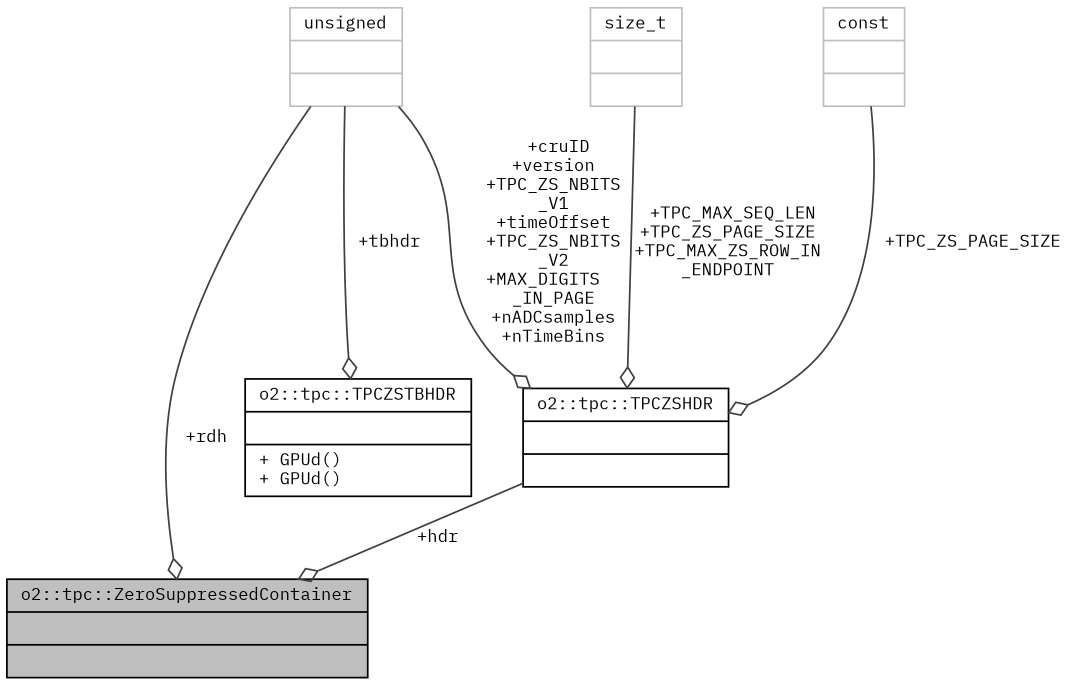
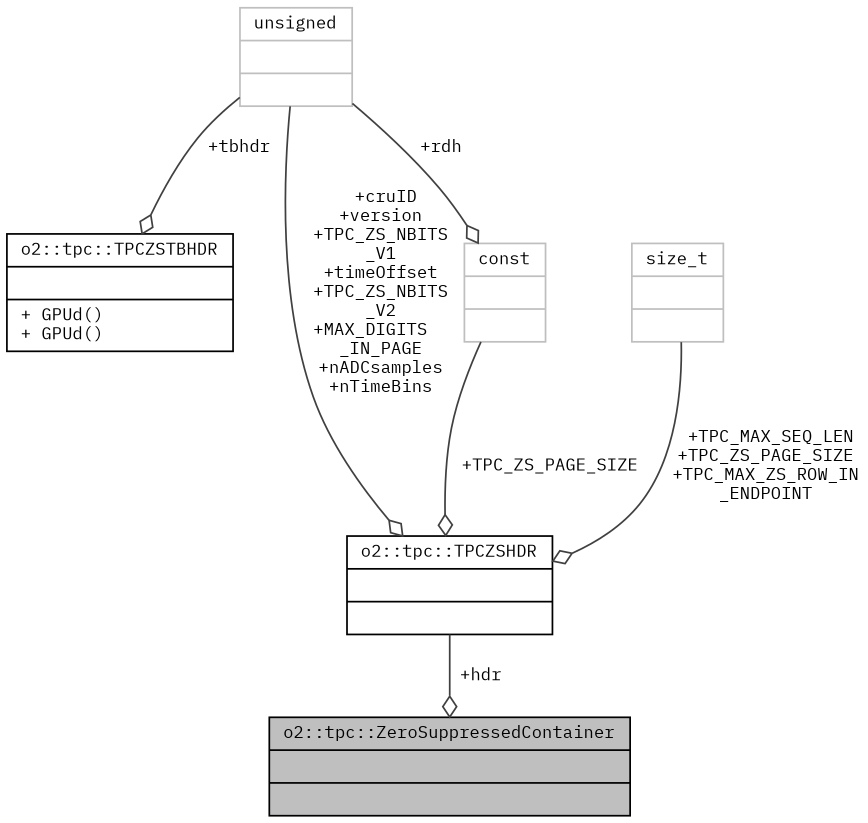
edge "unsigned" -> "o2::tpc::ZeroSuppressedContainer": now "unsigned" -> "const"
